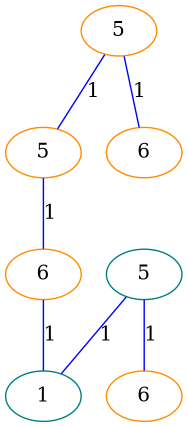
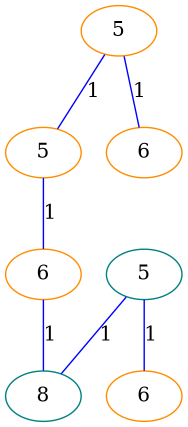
node "1": label "1" -> "8"
